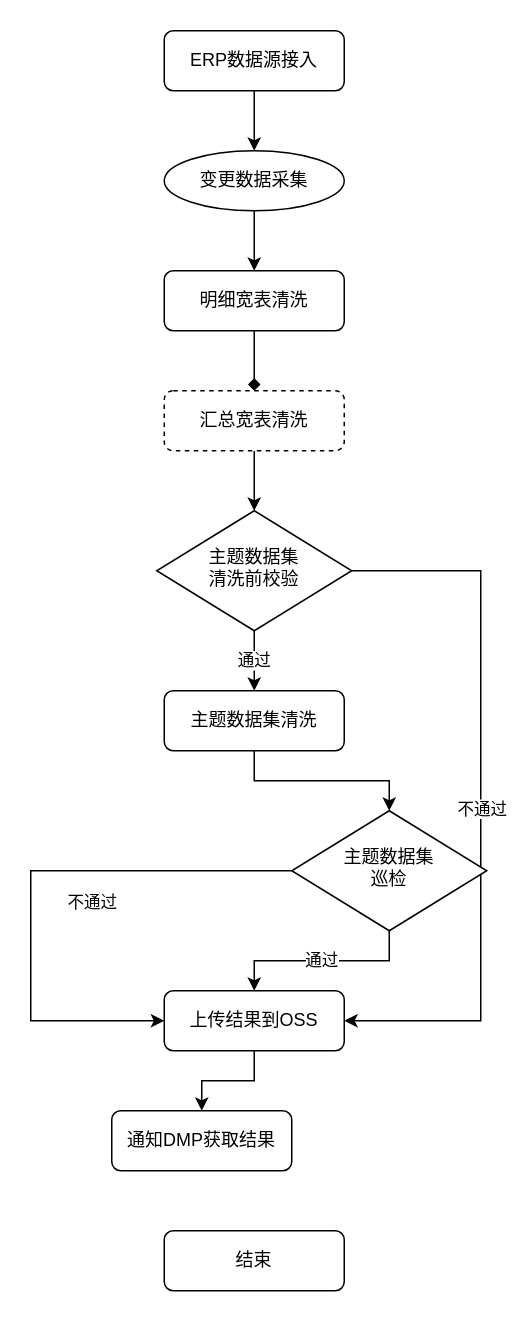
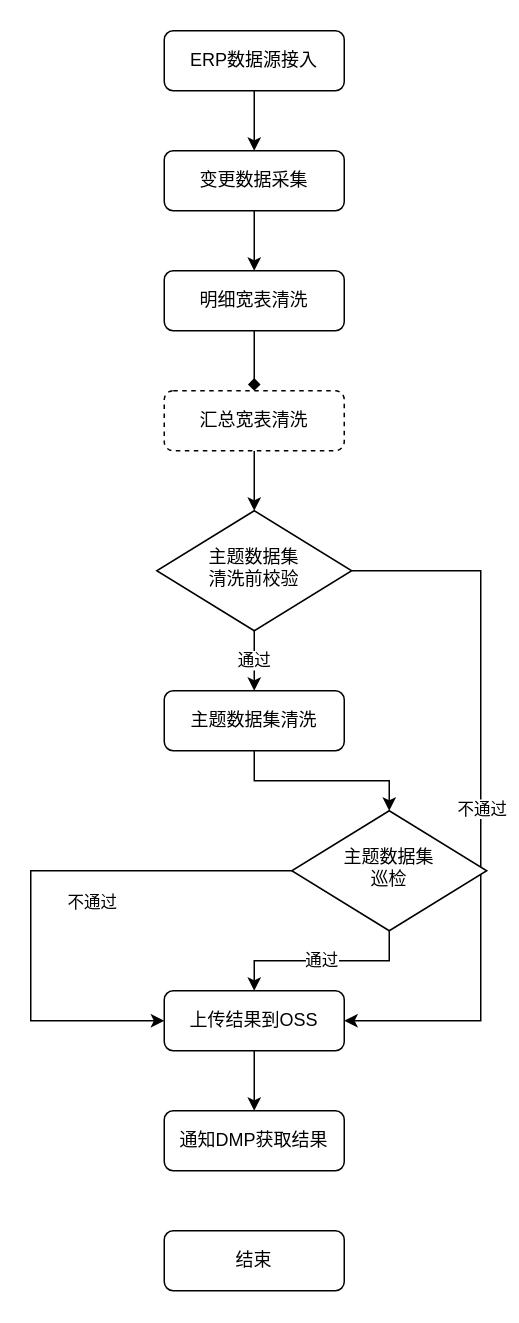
node "变更数据采集": shape ellipse -> rounded rectangle
node "通知DMP获取结果": moved (202, 1141) -> (254, 1141)
